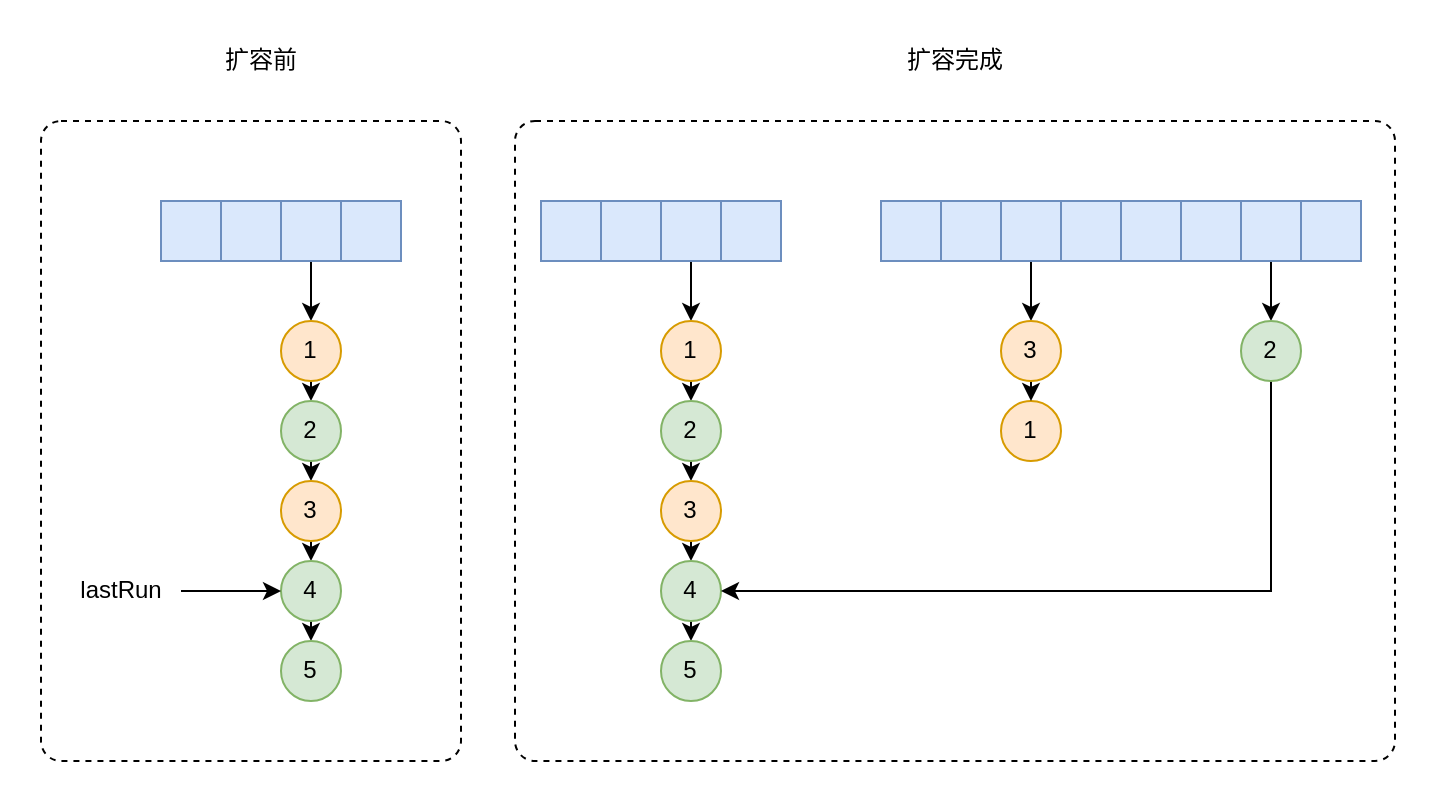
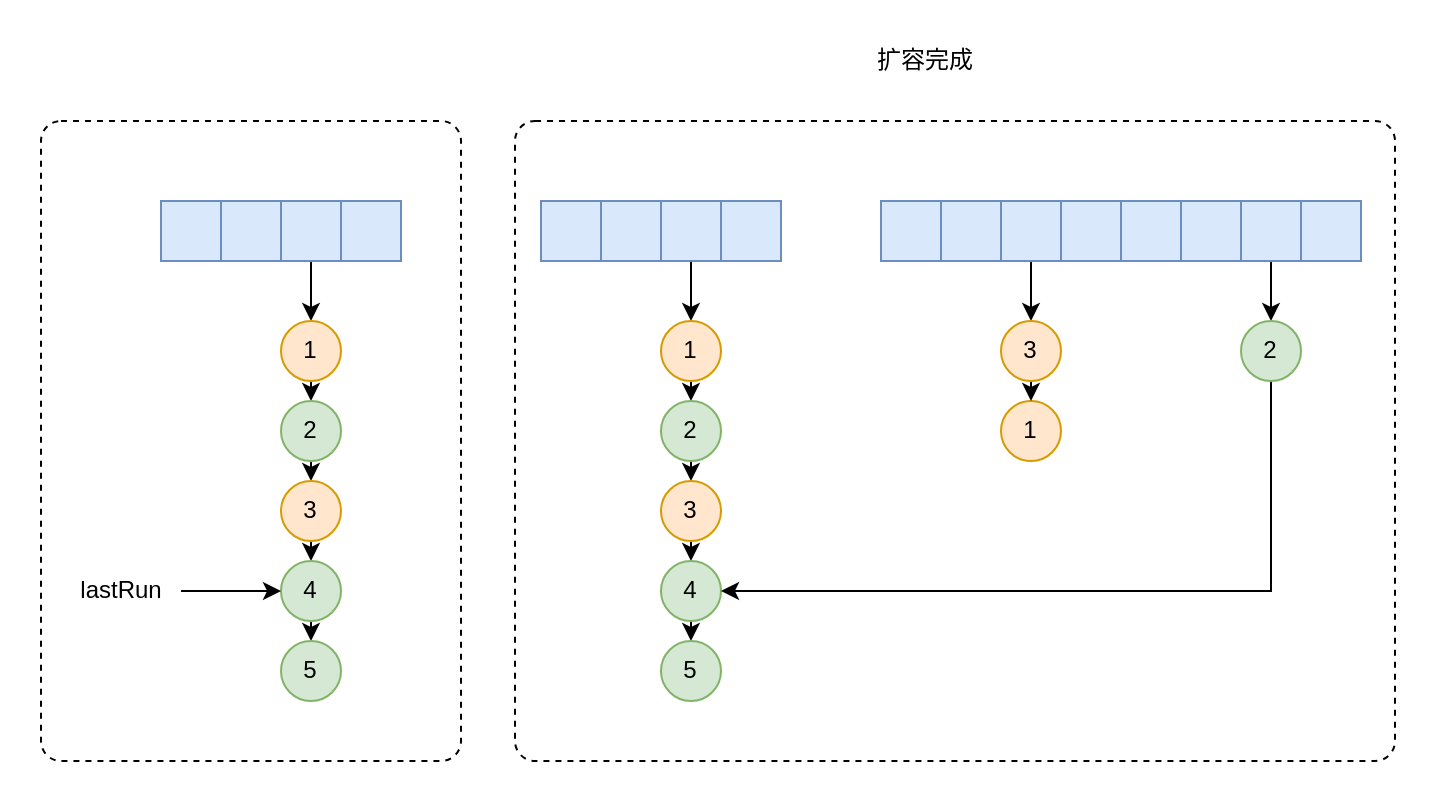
node "扩容前": removed
node "扩容完成": moved (955, 61) -> (925, 61)
